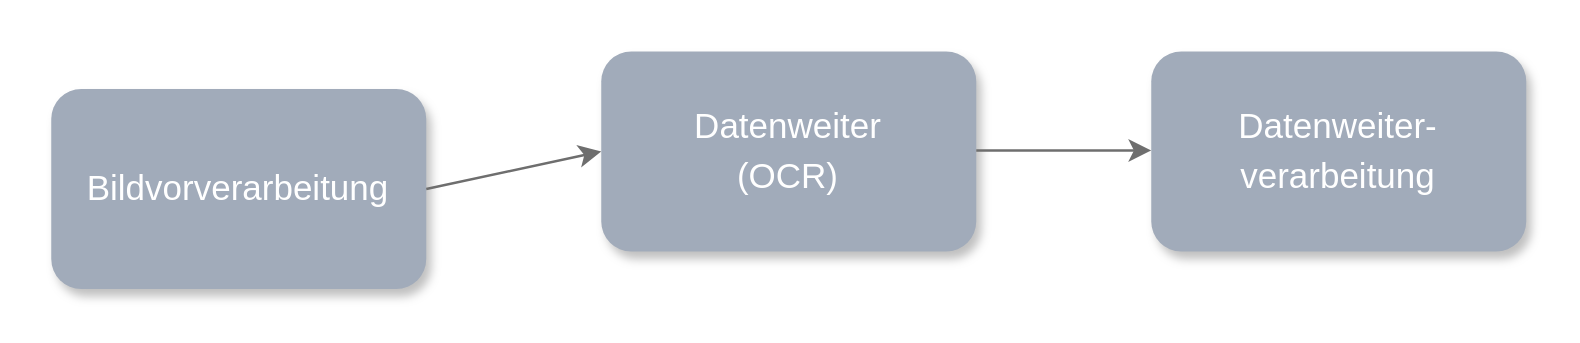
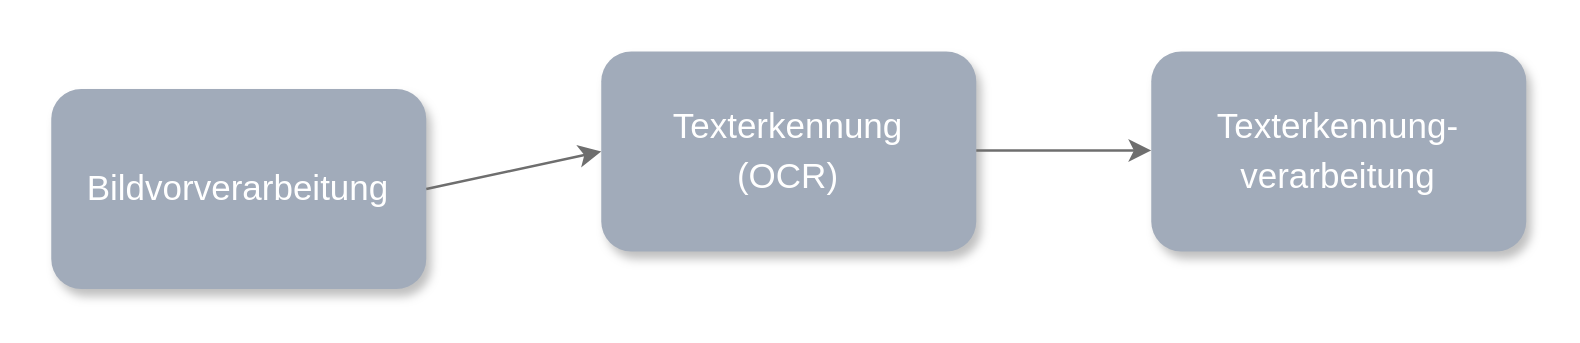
node "Datenweiter (OCR)": label "Datenweiter (OCR)" -> "Texterkennung (OCR)"
node "Datenweiter- verarbeitung": label "Datenweiter- verarbeitung" -> "Texterkennung- verarbeitung"
